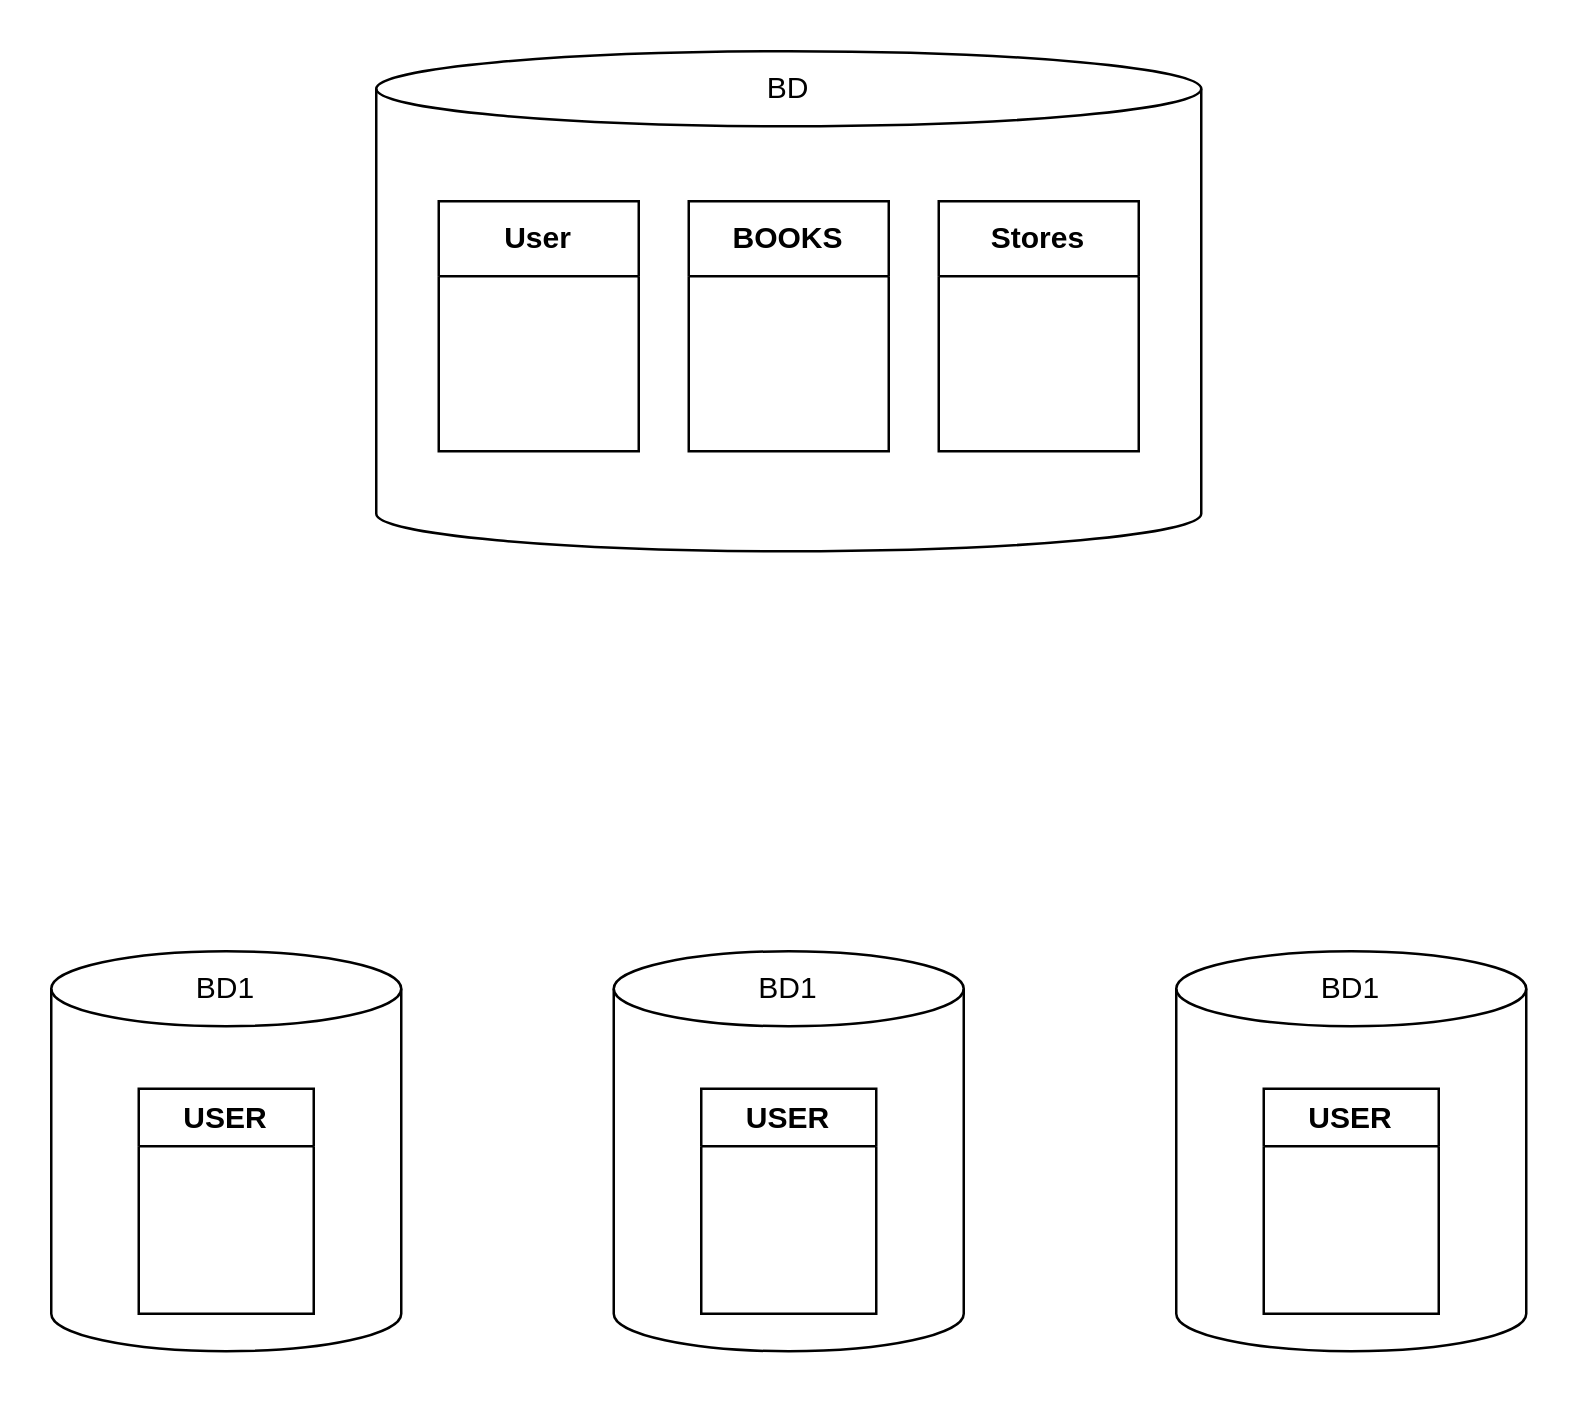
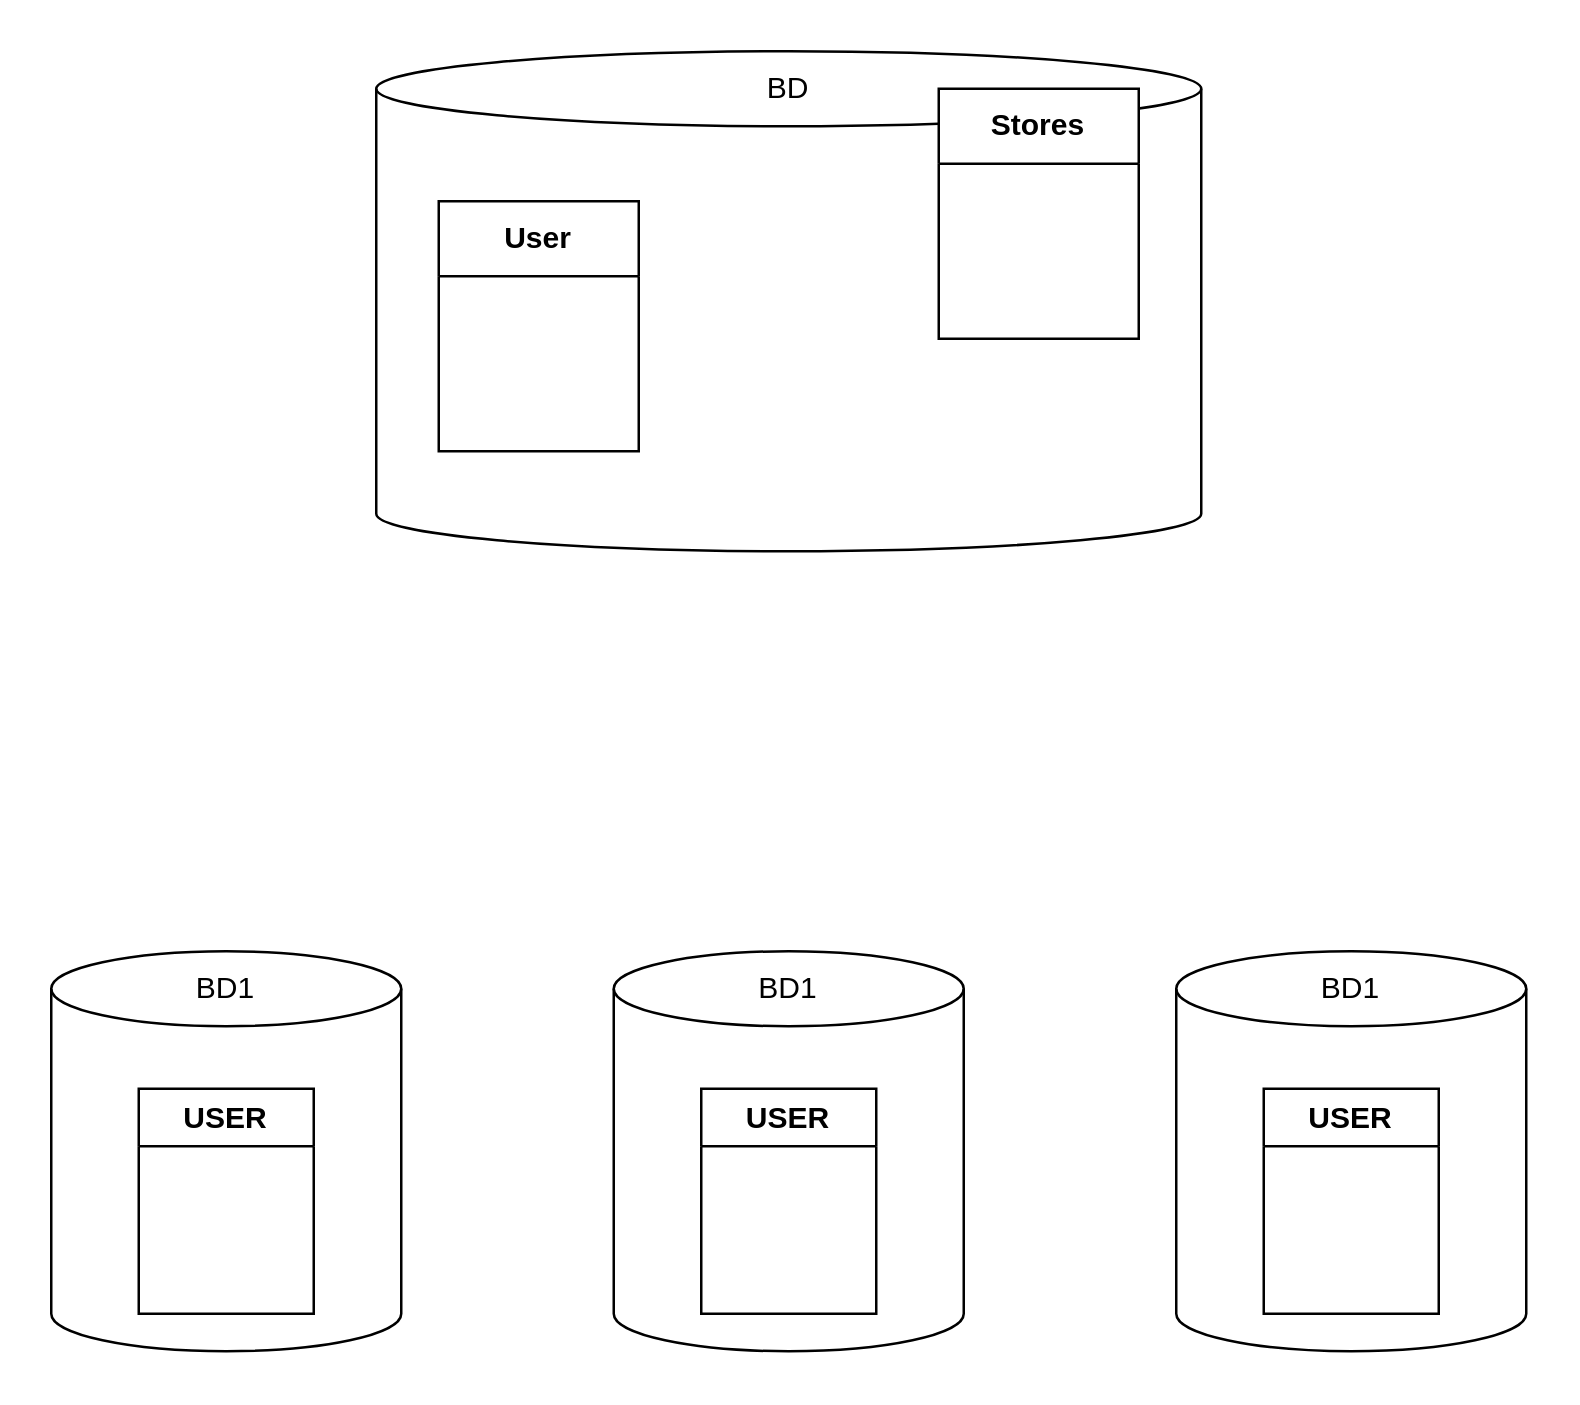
node "BOOKS": removed
node "Stores": moved (1039, 326) -> (1039, 214)
